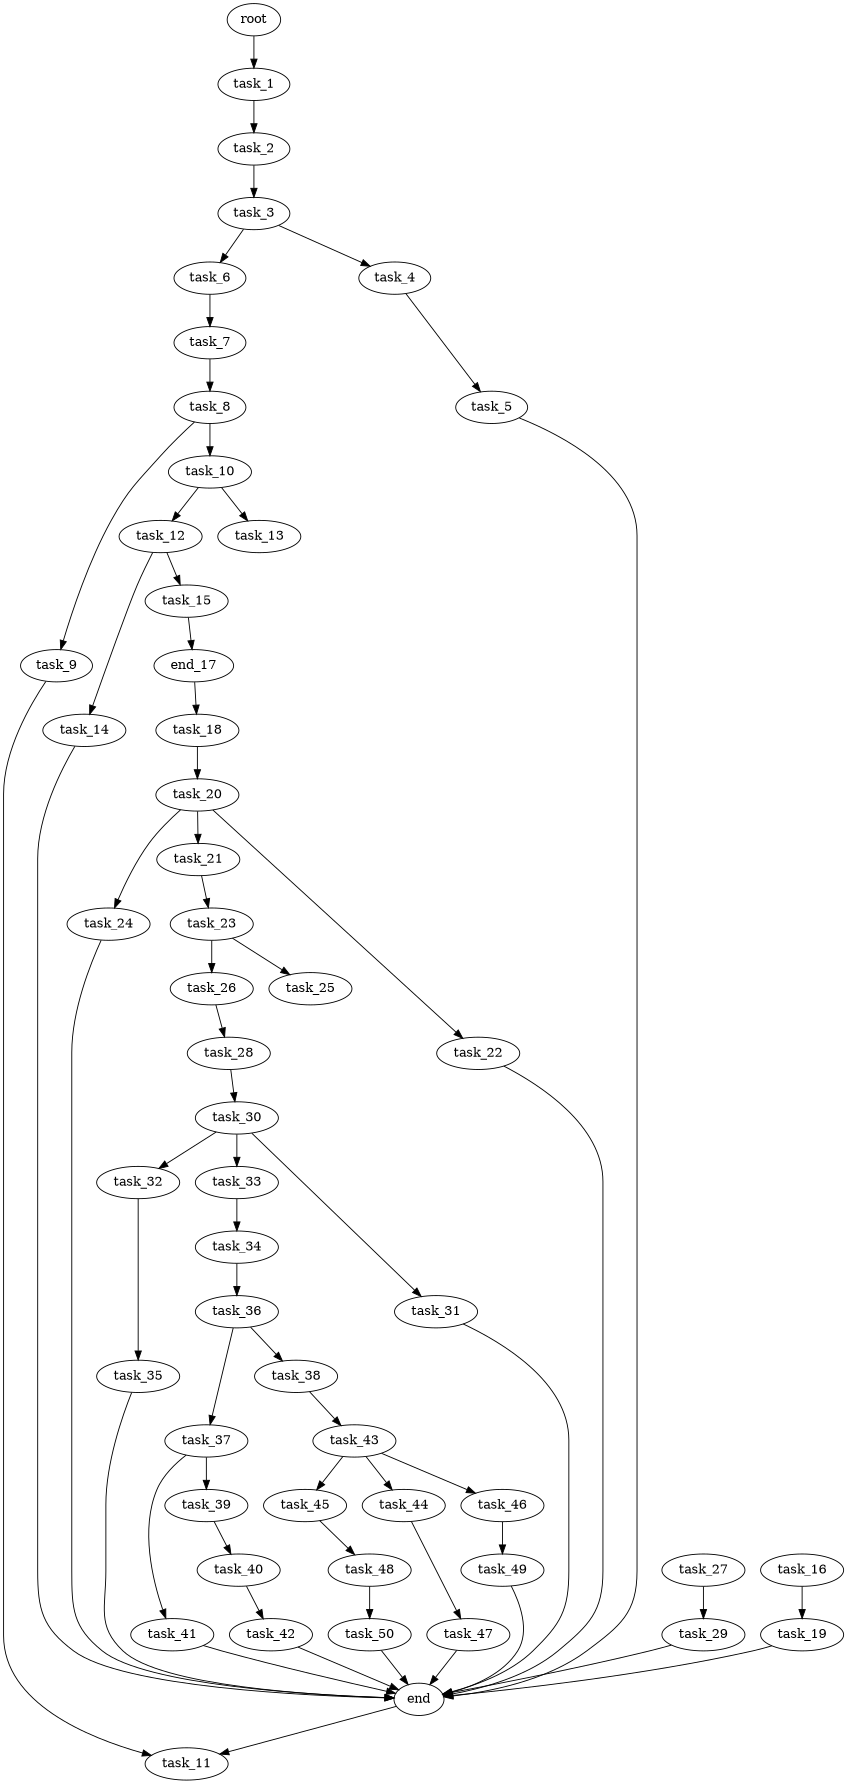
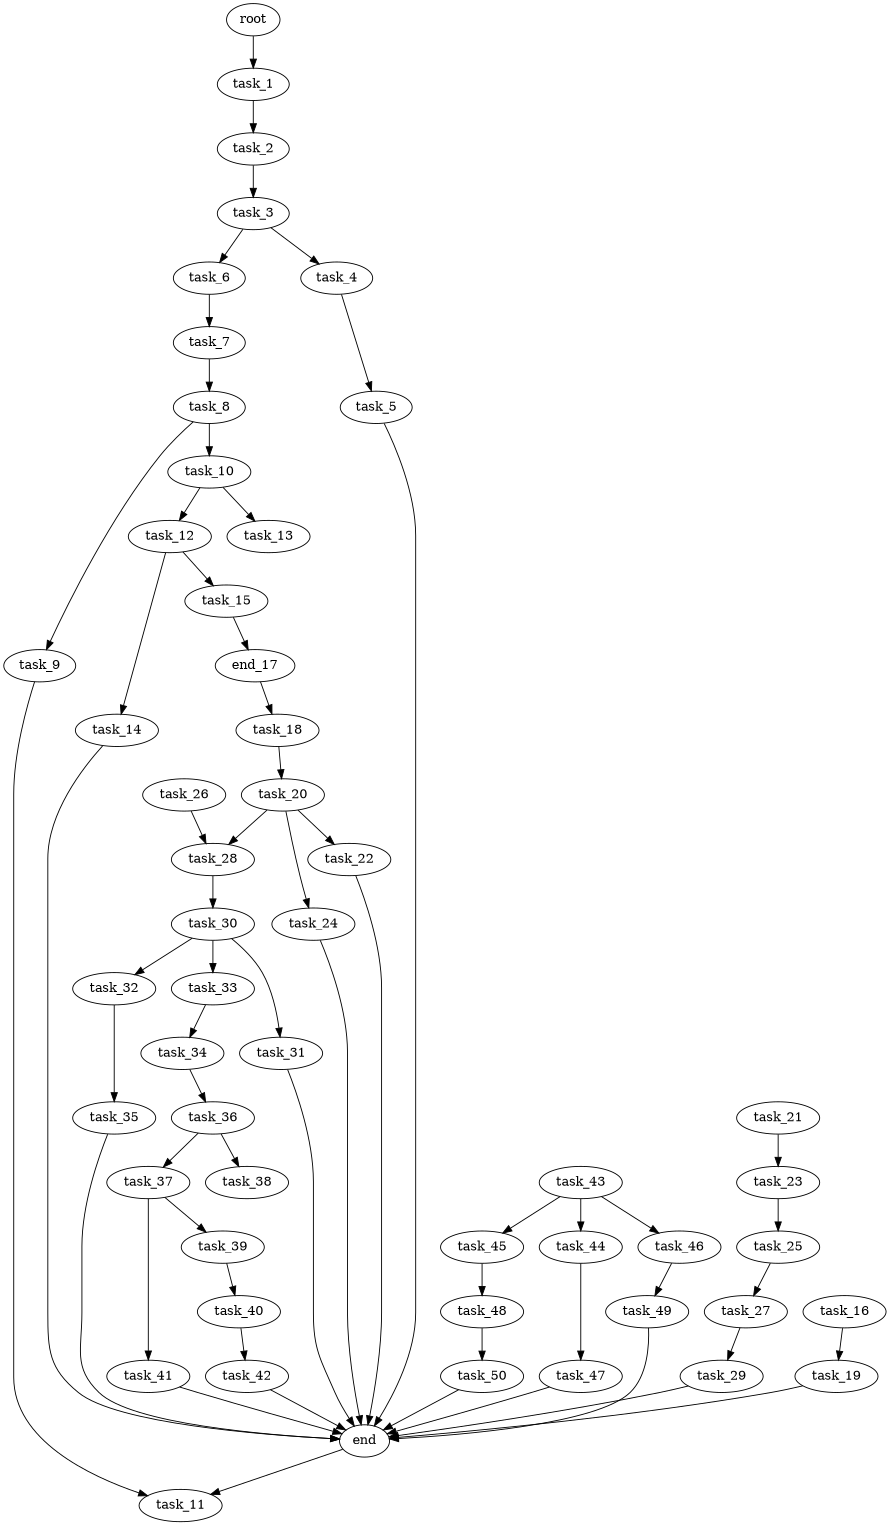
edge "task_20" -> "task_21": now "task_20" -> "task_28"
edge "task_23" -> "task_26": removed
edge "task_25" -> "task_27": added
edge "task_38" -> "task_43": removed
